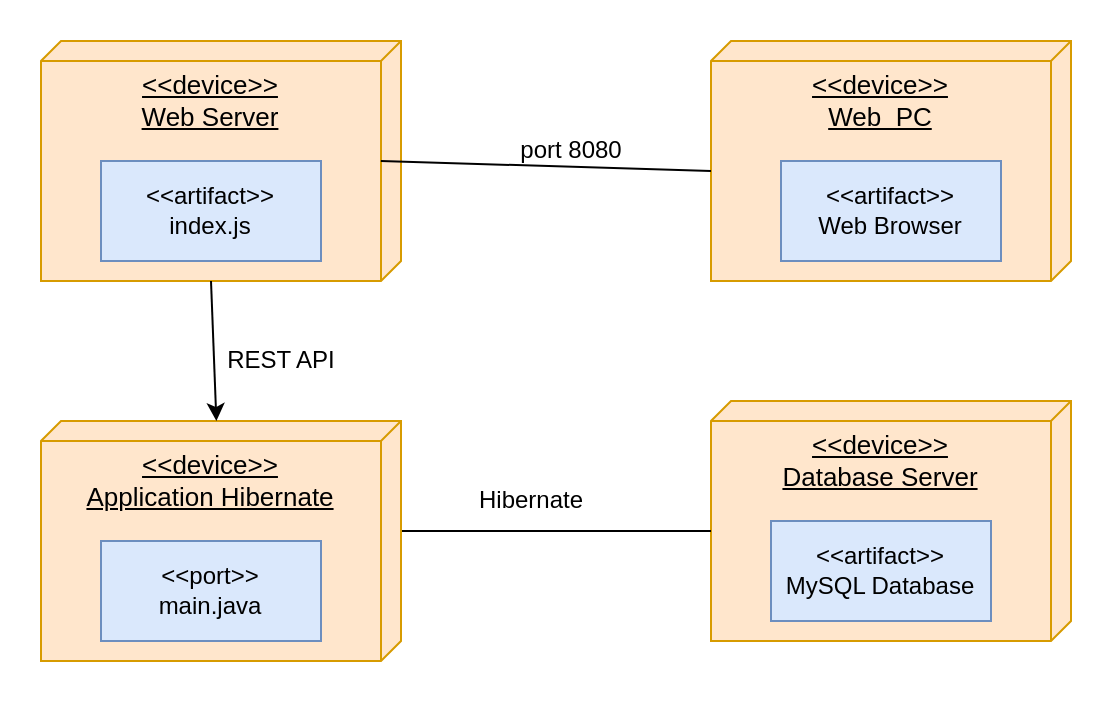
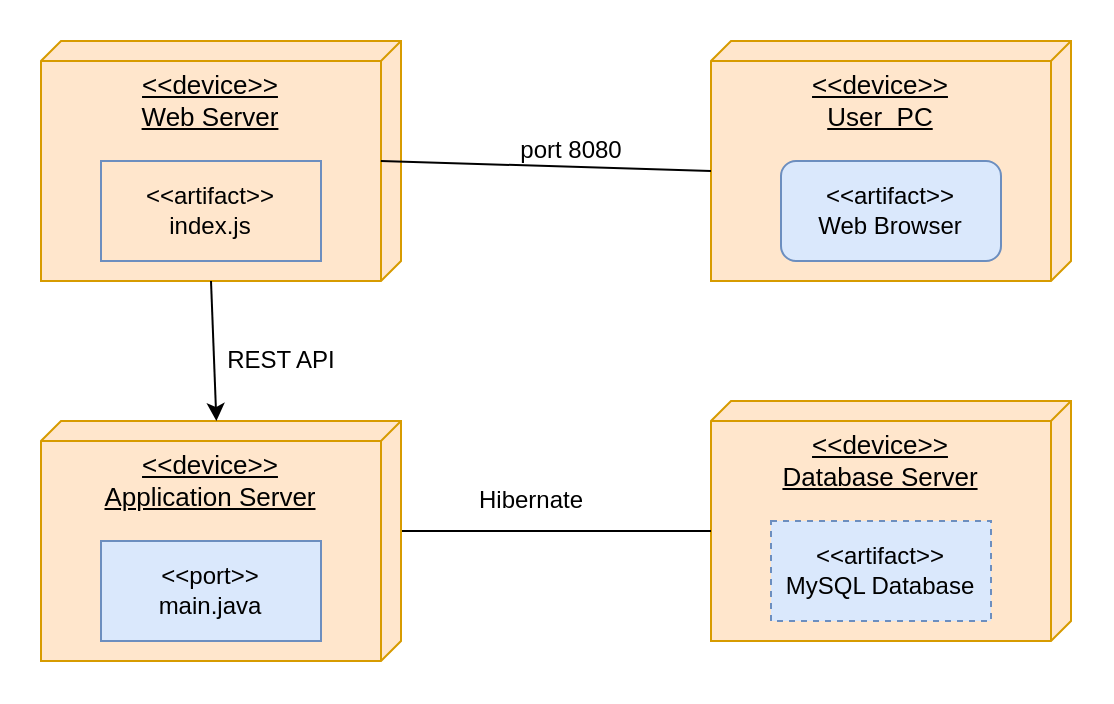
node "<<device>> Web PC": label "<<device>> Web PC" -> "<<device>> User PC"
node "<<artifact>> index.js": fillcolor #dae8fc -> #ffe6cc
node "<<artifact>> Web Browser": shape rectangle -> rounded rectangle
node "<<device>> Application Hibernate": label "<<device>> Application Hibernate" -> "<<device>> Application Server"
node "<<artifact>> MySQL Database": style solid -> dashed
